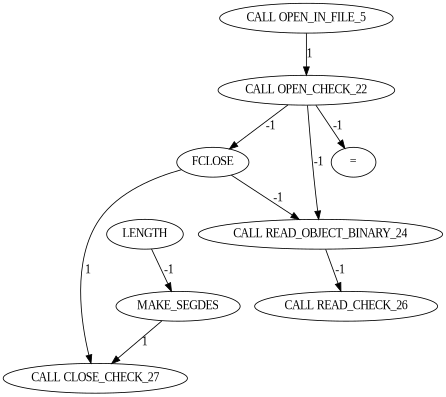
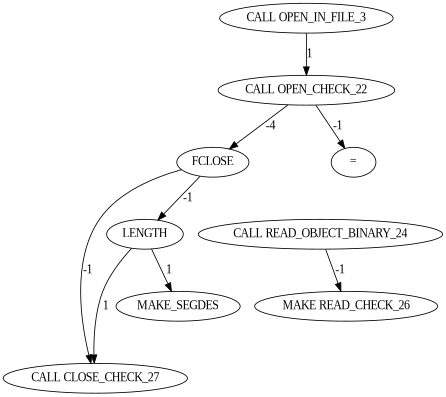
node "CALL OPEN_IN_FILE_5": label "CALL OPEN_IN_FILE_5" -> "CALL OPEN_IN_FILE_3"
edge "CALL OPEN_CHECK_22" -> "FCLOSE": label "-1" -> "-4"
edge "CALL OPEN_CHECK_22" -> "CALL READ_OBJECT_BINARY_24": removed, label "-1"
edge "FCLOSE" -> "CALL READ_OBJECT_BINARY_24": now "FCLOSE" -> "LENGTH"
edge "FCLOSE" -> "CALL CLOSE_CHECK_27": label "1" -> "-1"
edge "LENGTH" -> "MAKE_SEGDES": label "-1" -> "1"
node "CALL READ_CHECK_26": label "CALL READ_CHECK_26" -> "MAKE READ_CHECK_26"
edge "MAKE_SEGDES" -> "CALL CLOSE_CHECK_27": now "LENGTH" -> "CALL CLOSE_CHECK_27"
